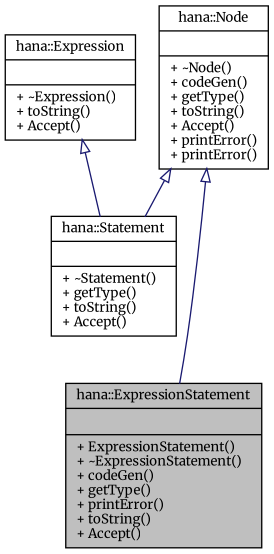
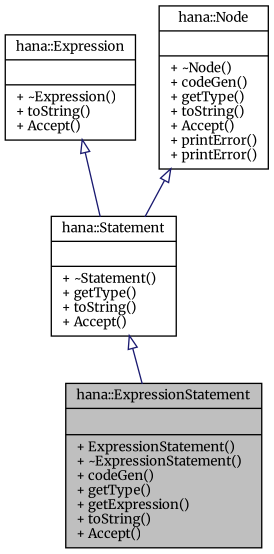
edge "hana::ExpressionStatement" -> "hana::Node": now "hana::ExpressionStatement" -> "hana::Statement"
node "hana::ExpressionStatement": text "+ printError()" -> "+ getExpression()"
